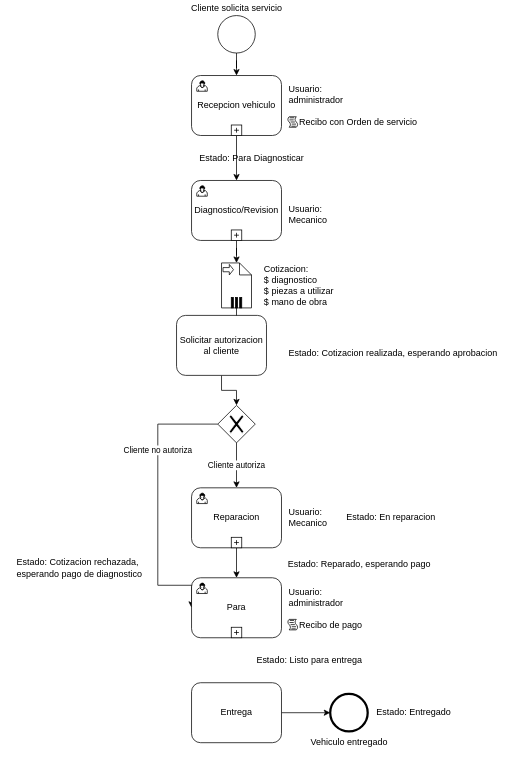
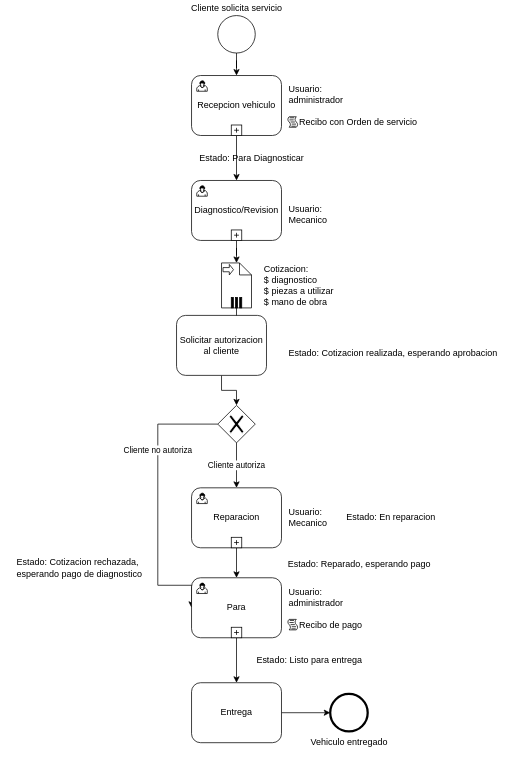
edge "Para" -> "Entrega": added
node "Estado: Entregado": removed
